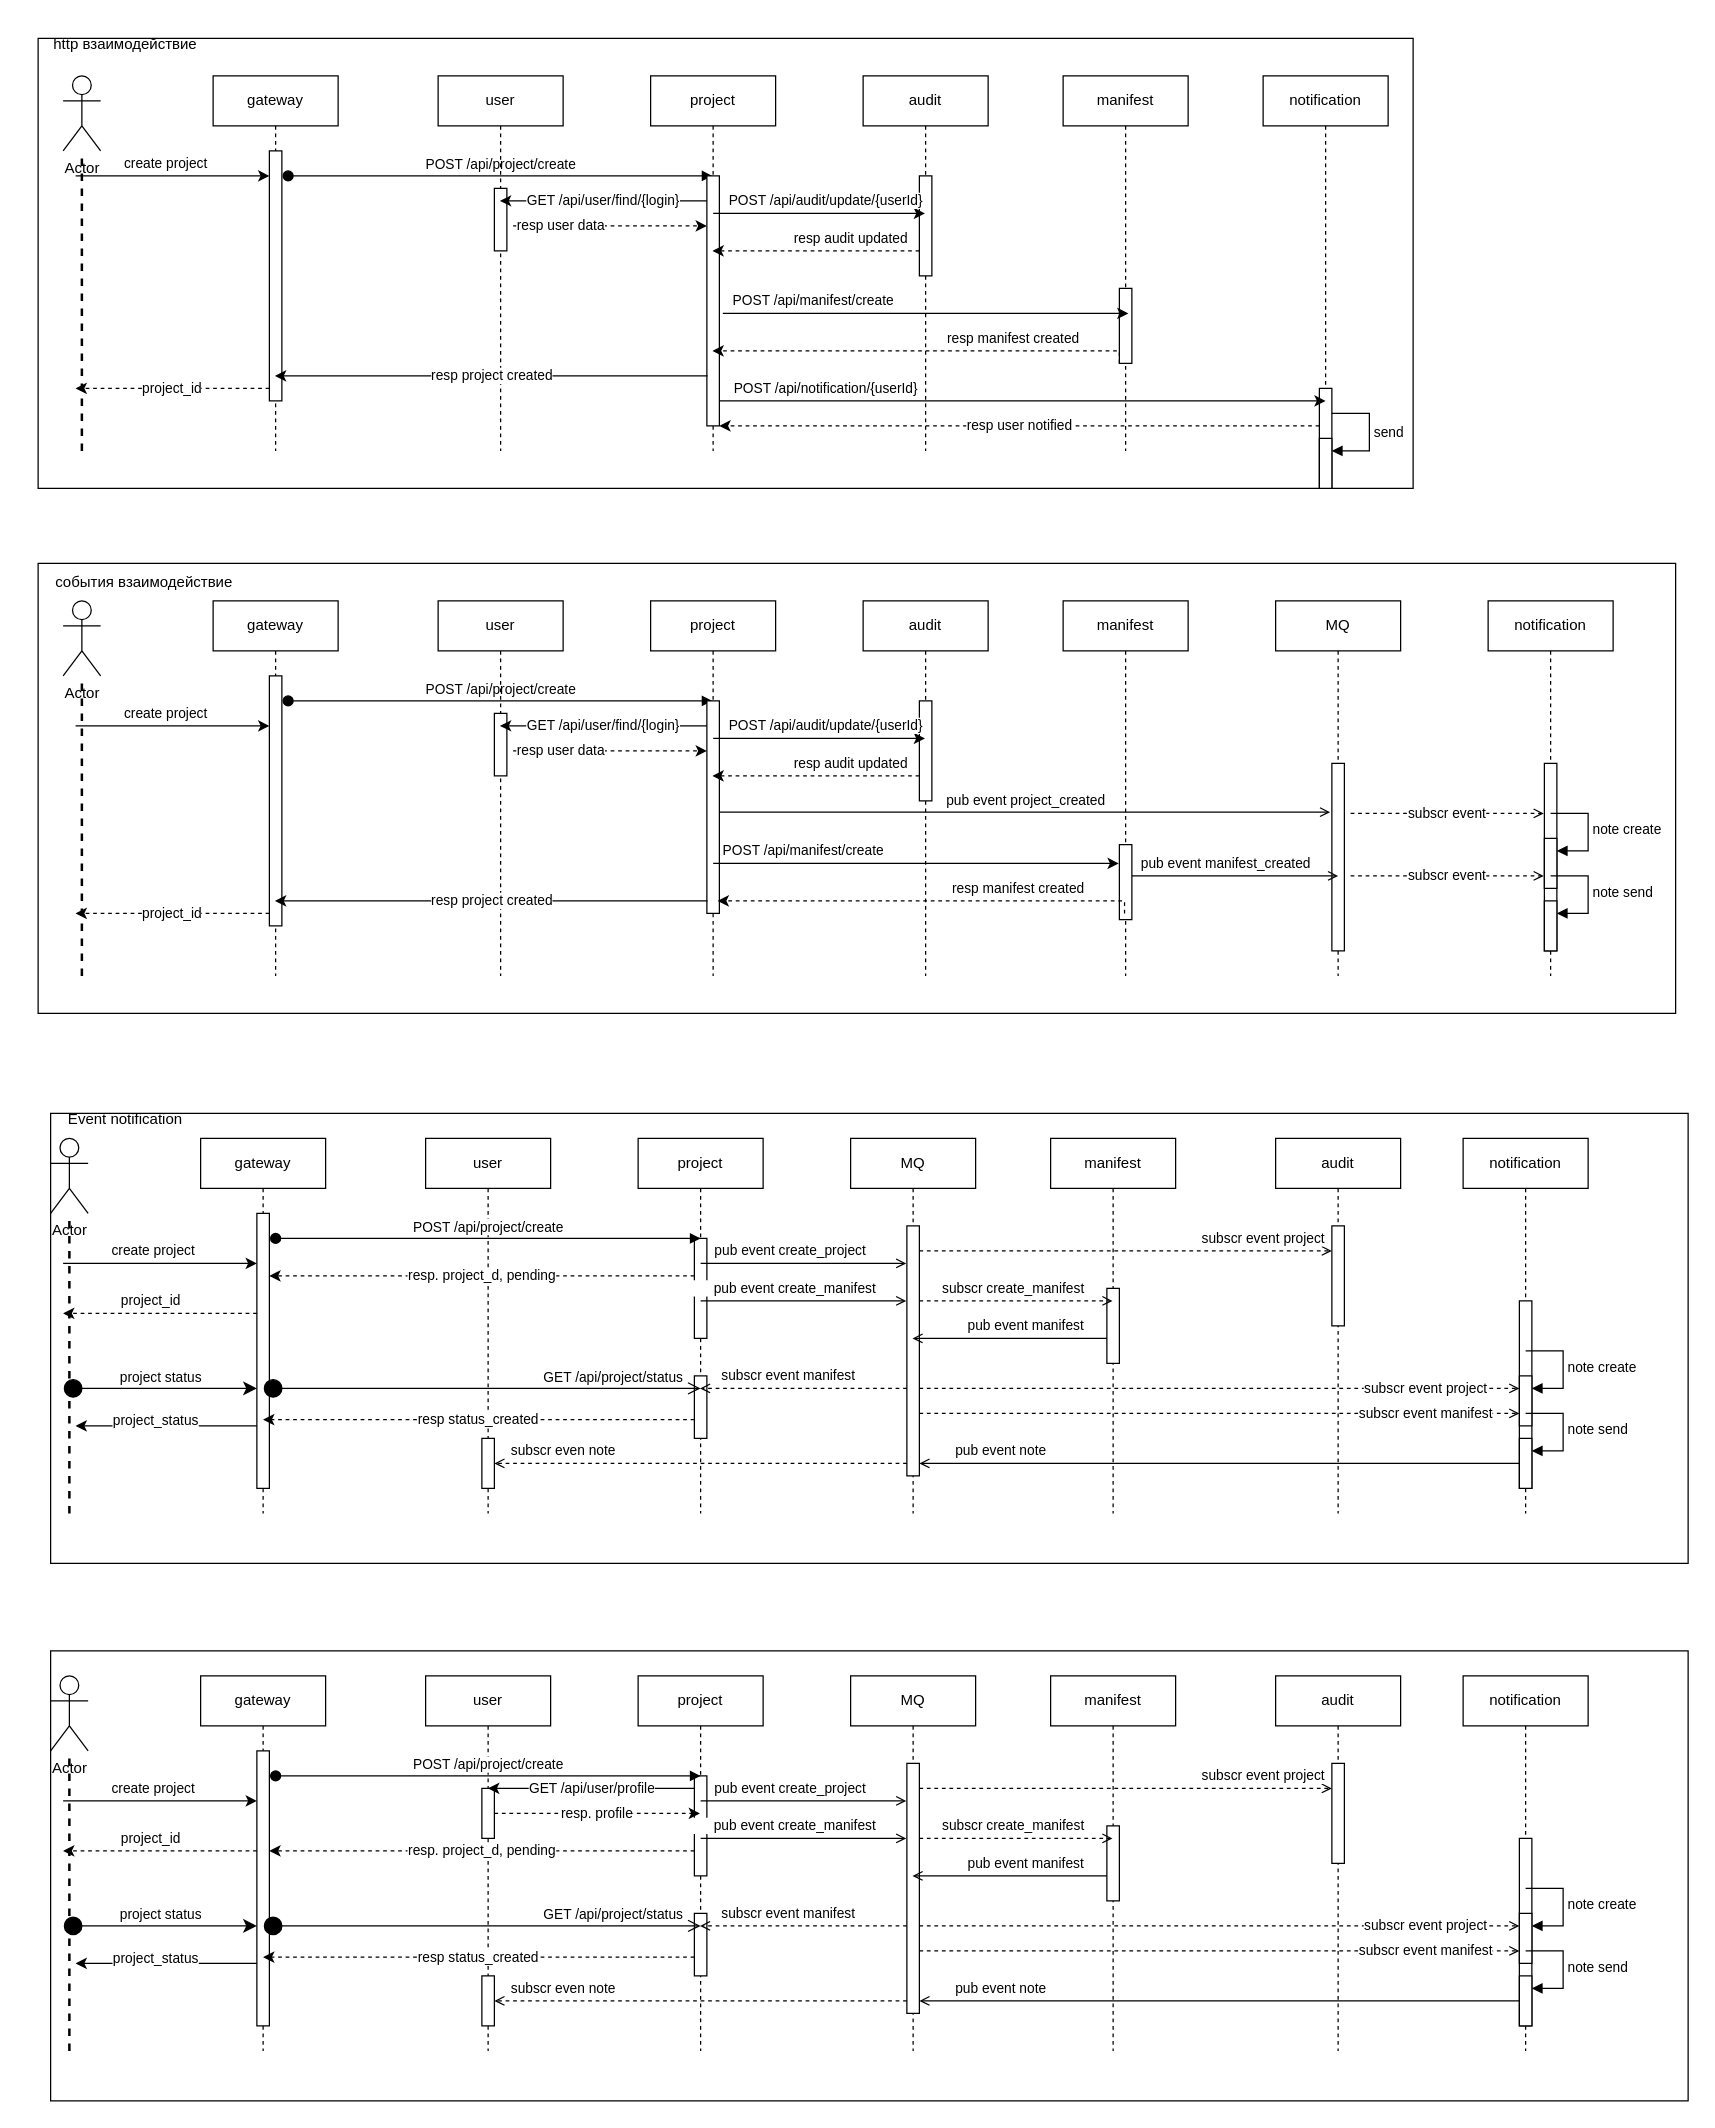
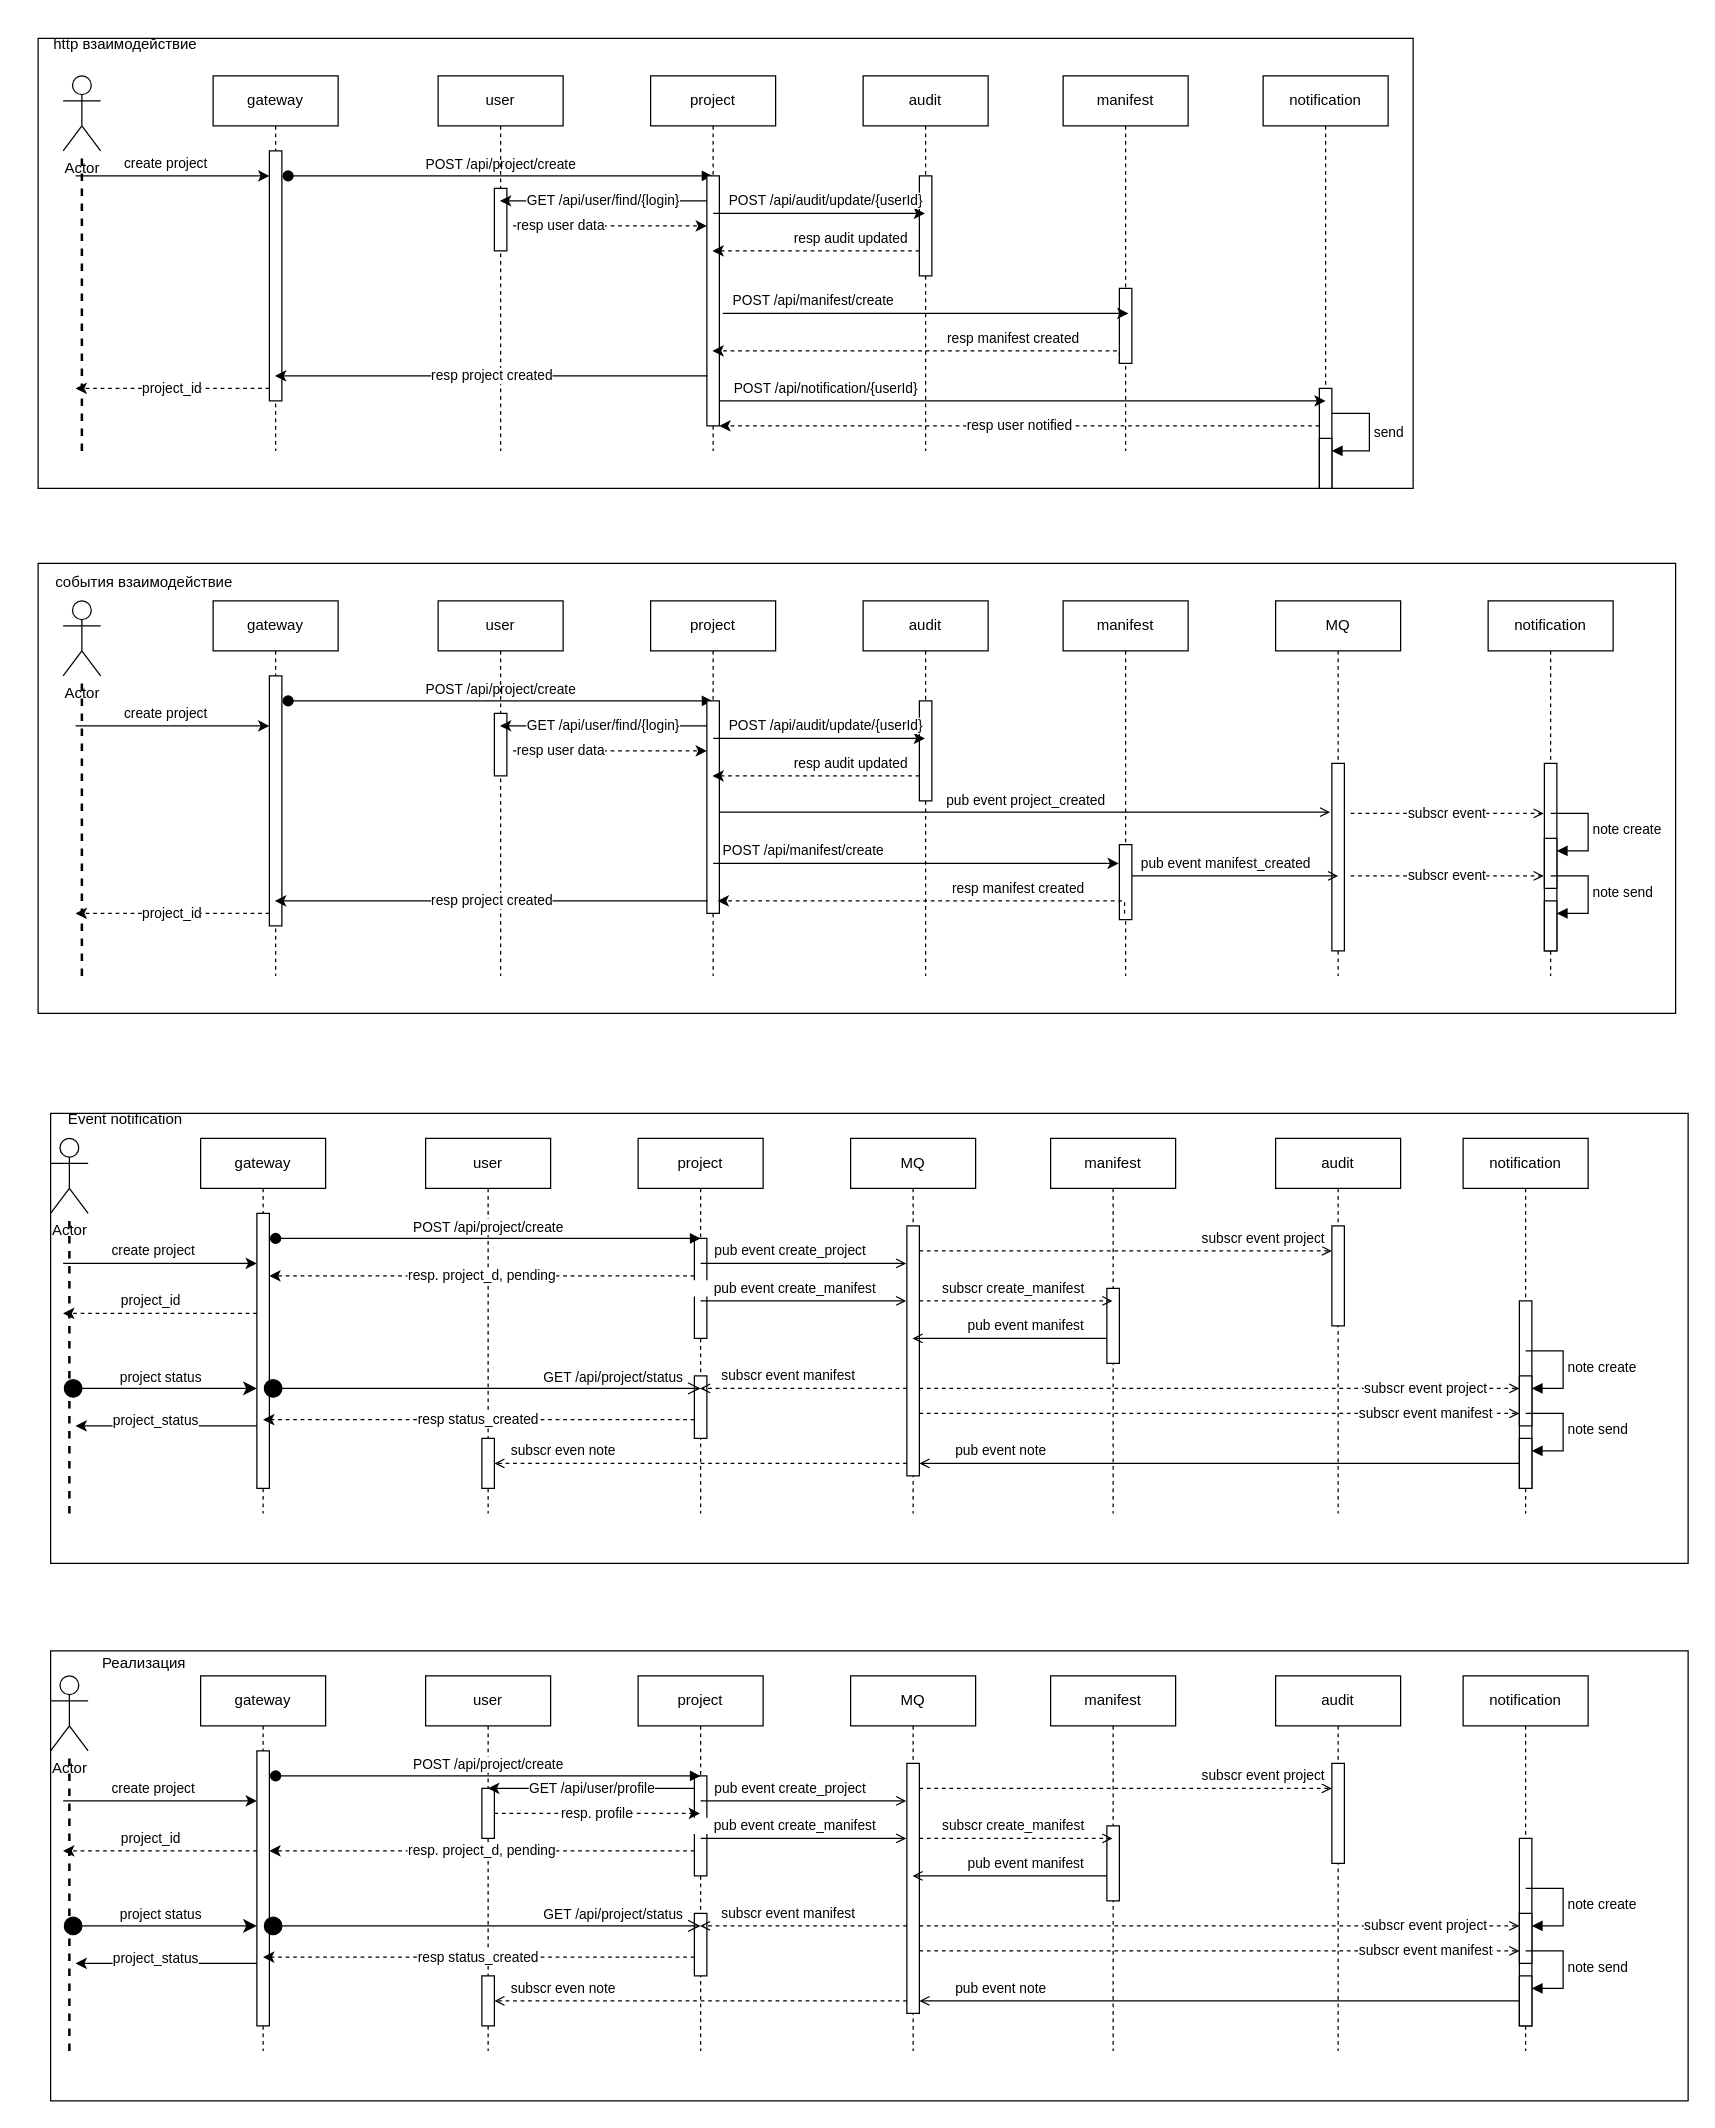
node "Реализация": added
